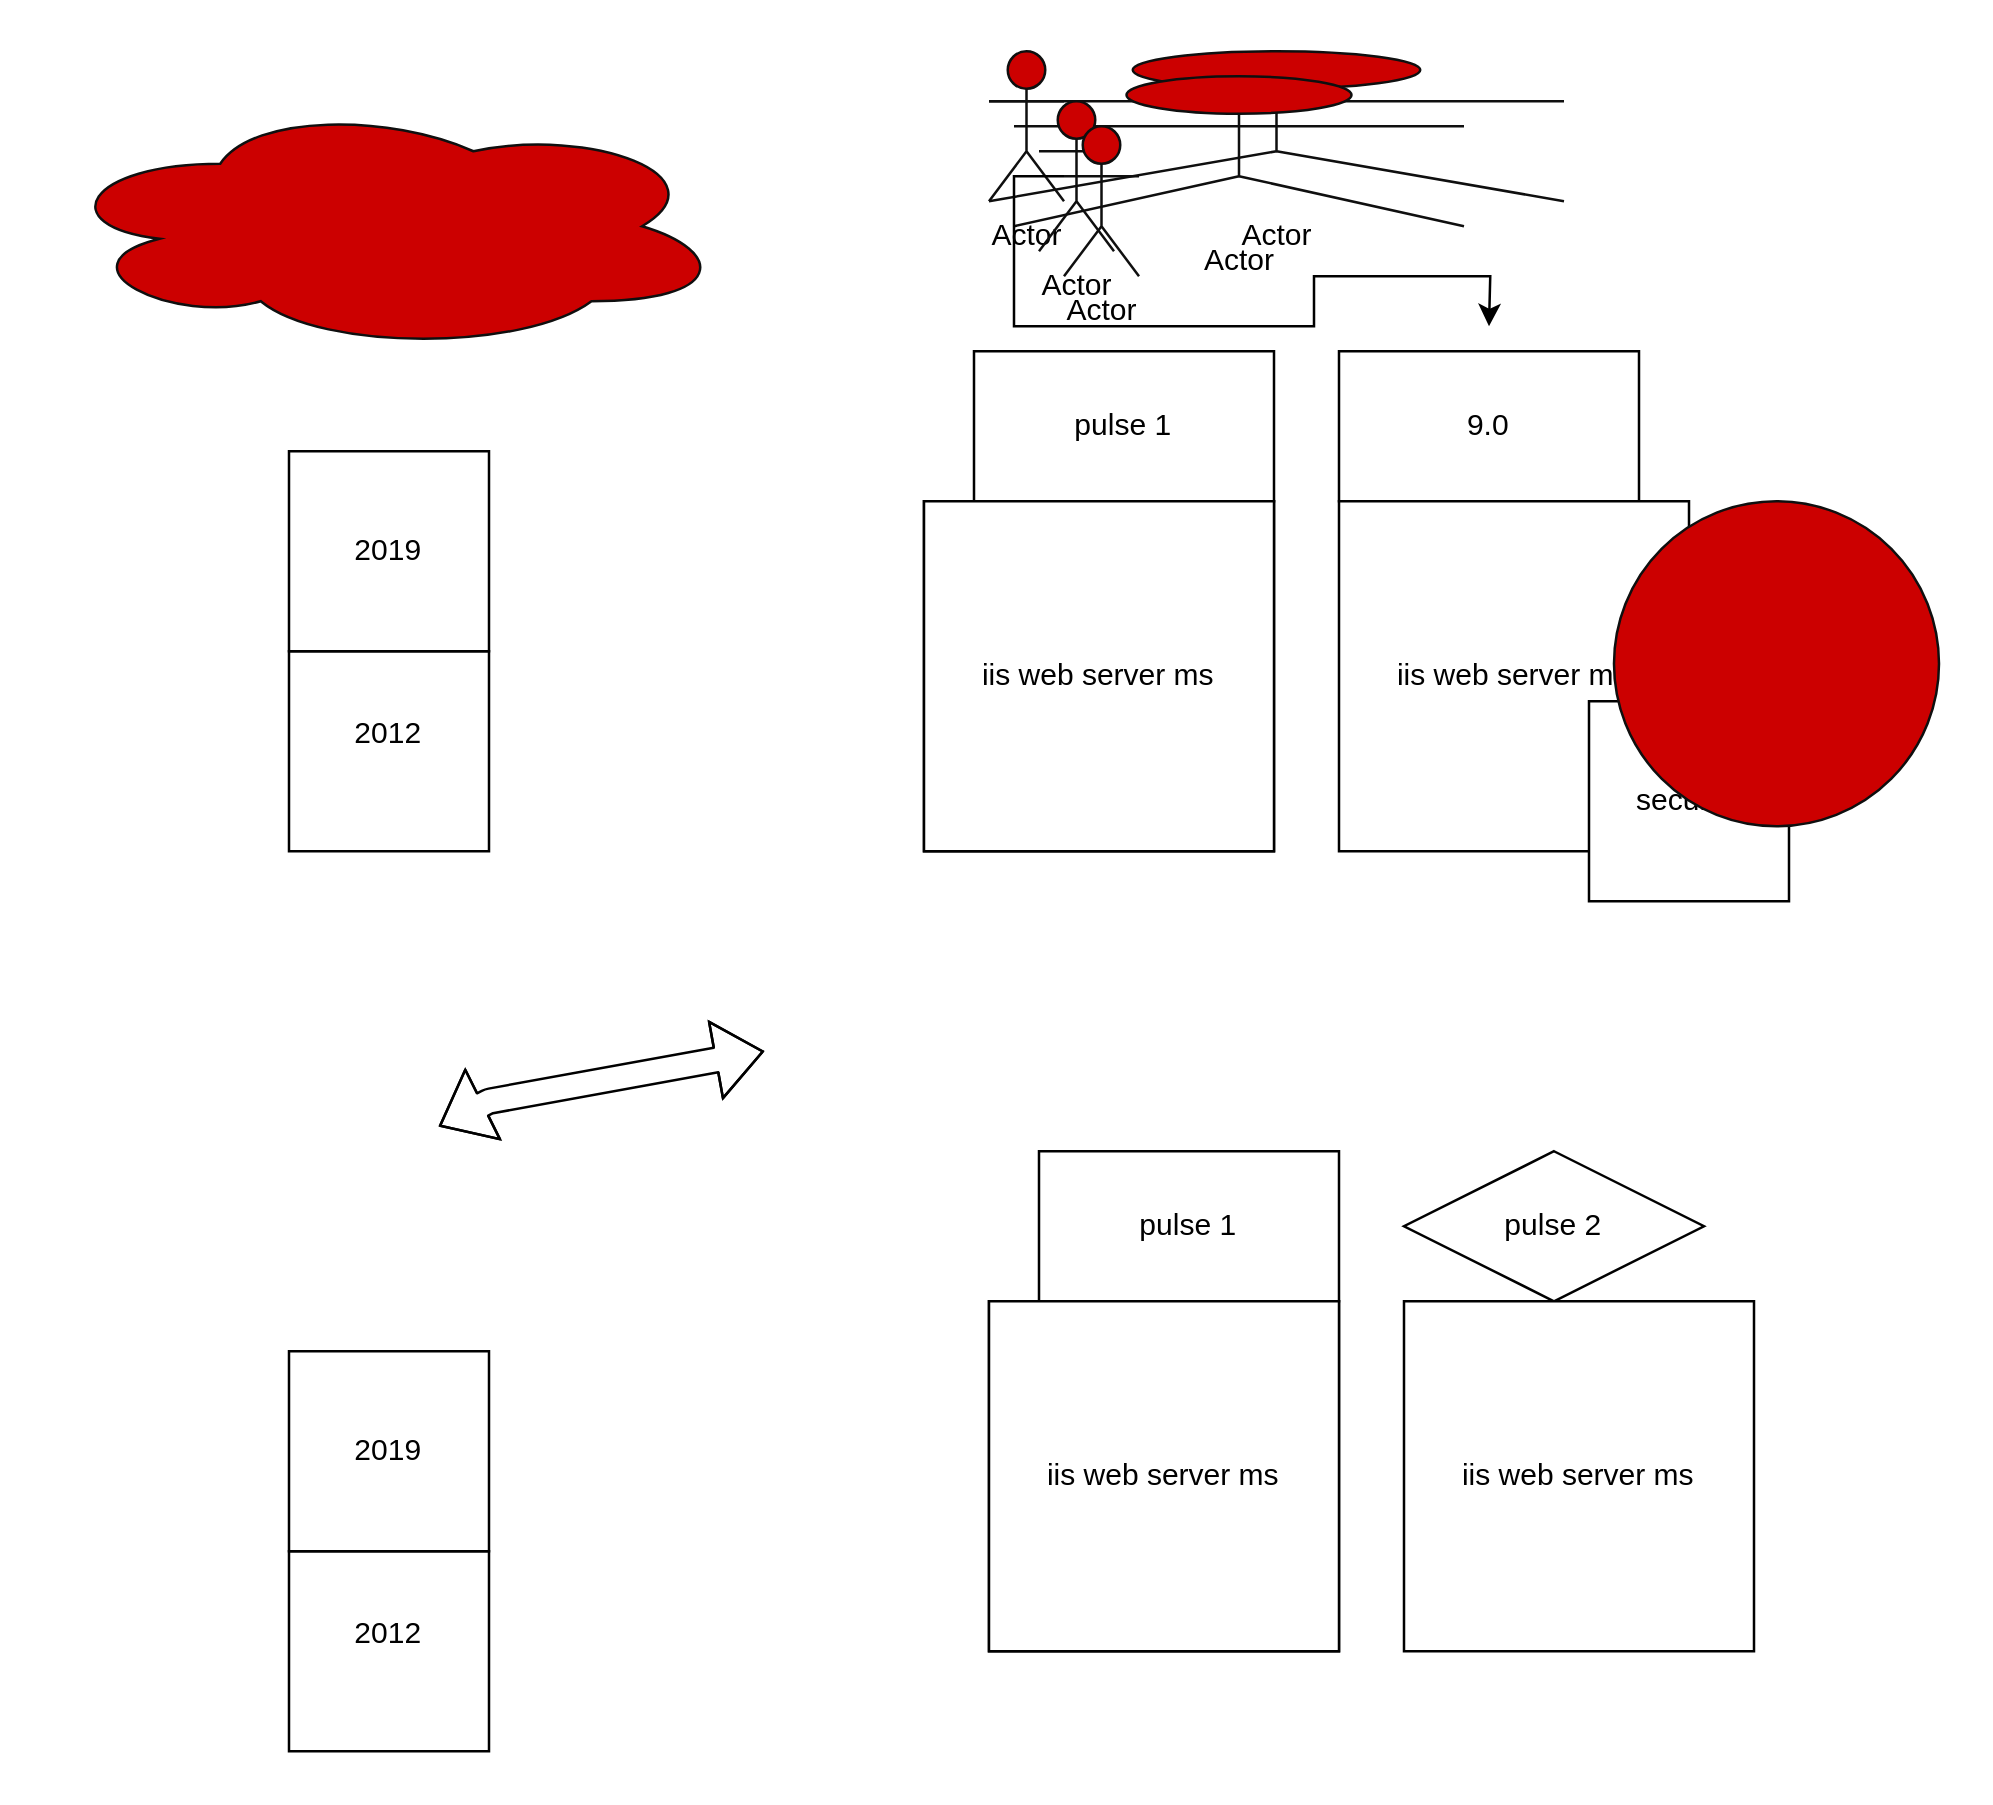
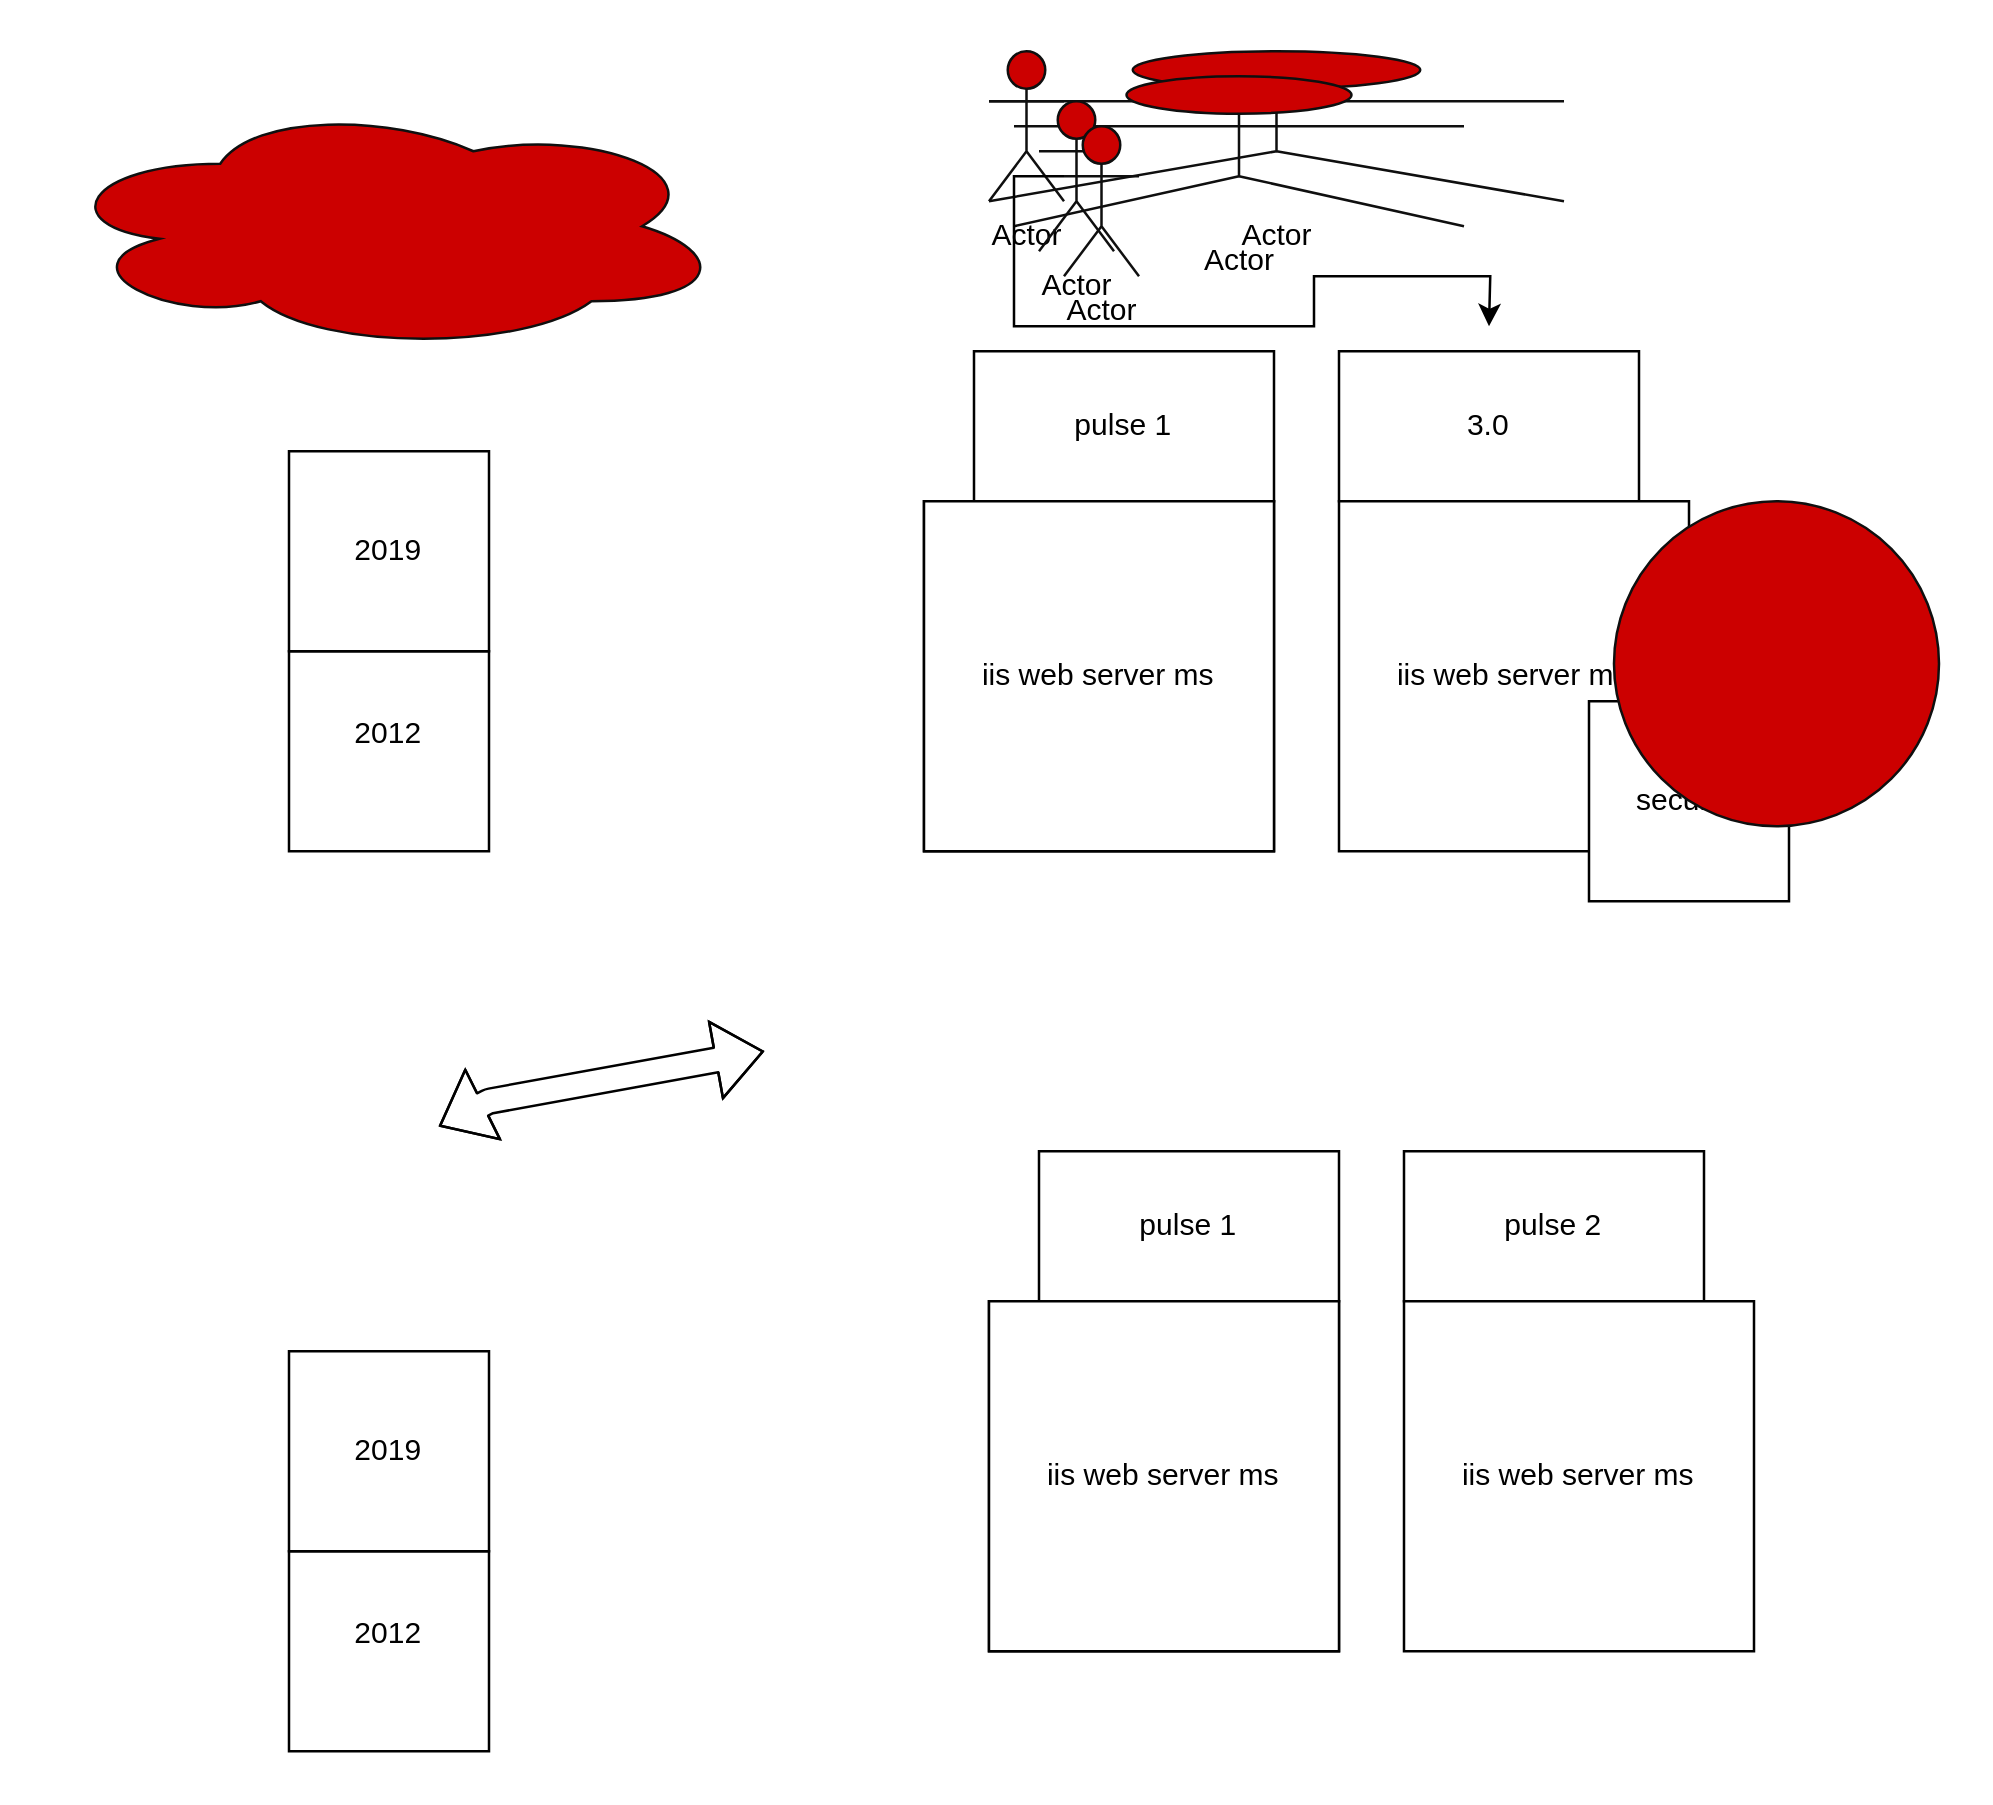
node "9.0": label "9.0" -> "3.0"
node "pulse 2": shape diamond -> rectangle
